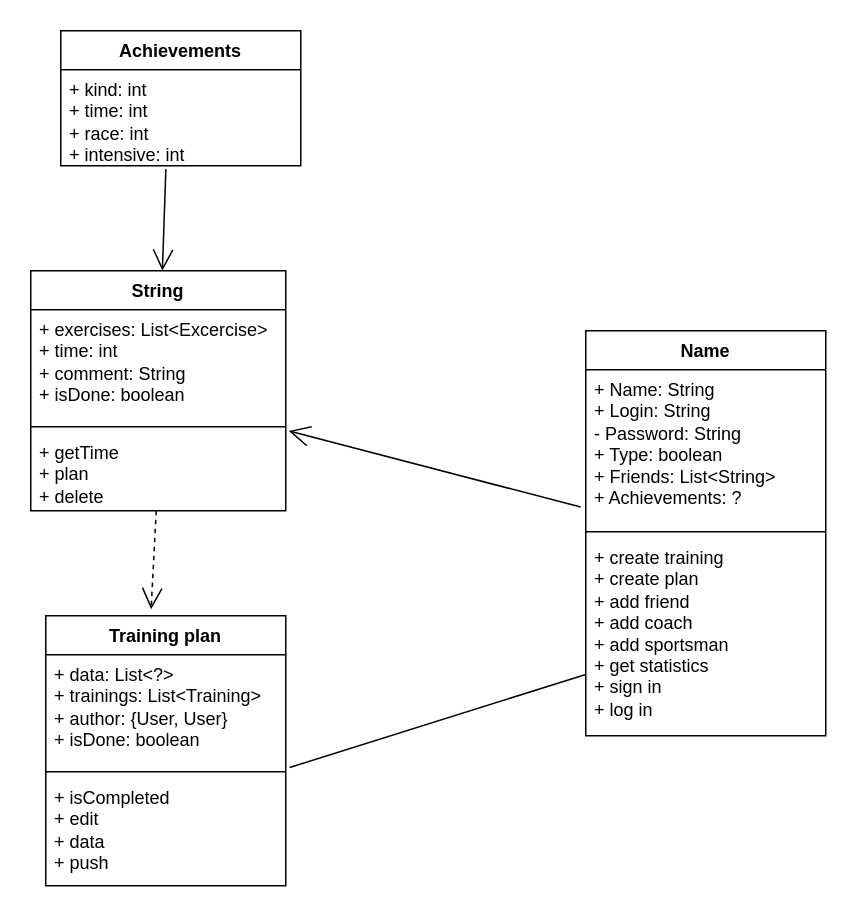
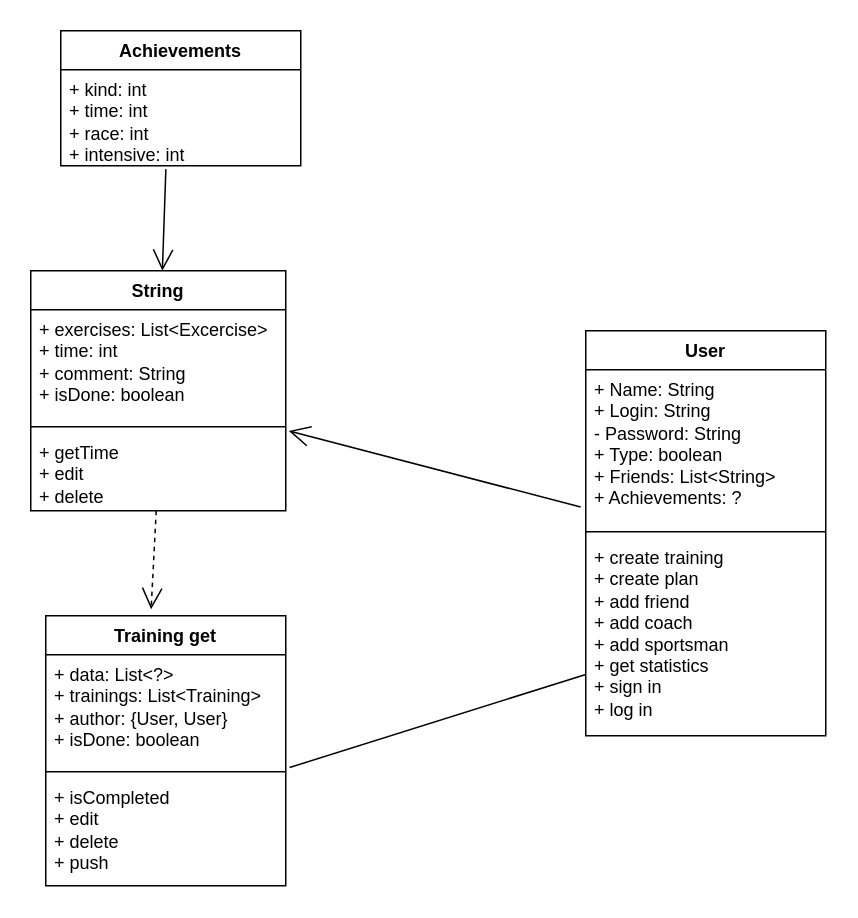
node "Name": label "Name" -> "User"
node "+ getTime + plan + delete": label "+ getTime + plan + delete" -> "+ getTime + edit + delete"
node "Training plan": label "Training plan" -> "Training get"
node "+ isCompleted + edit + data + push": label "+ isCompleted + edit + data + push" -> "+ isCompleted + edit + delete + push"
